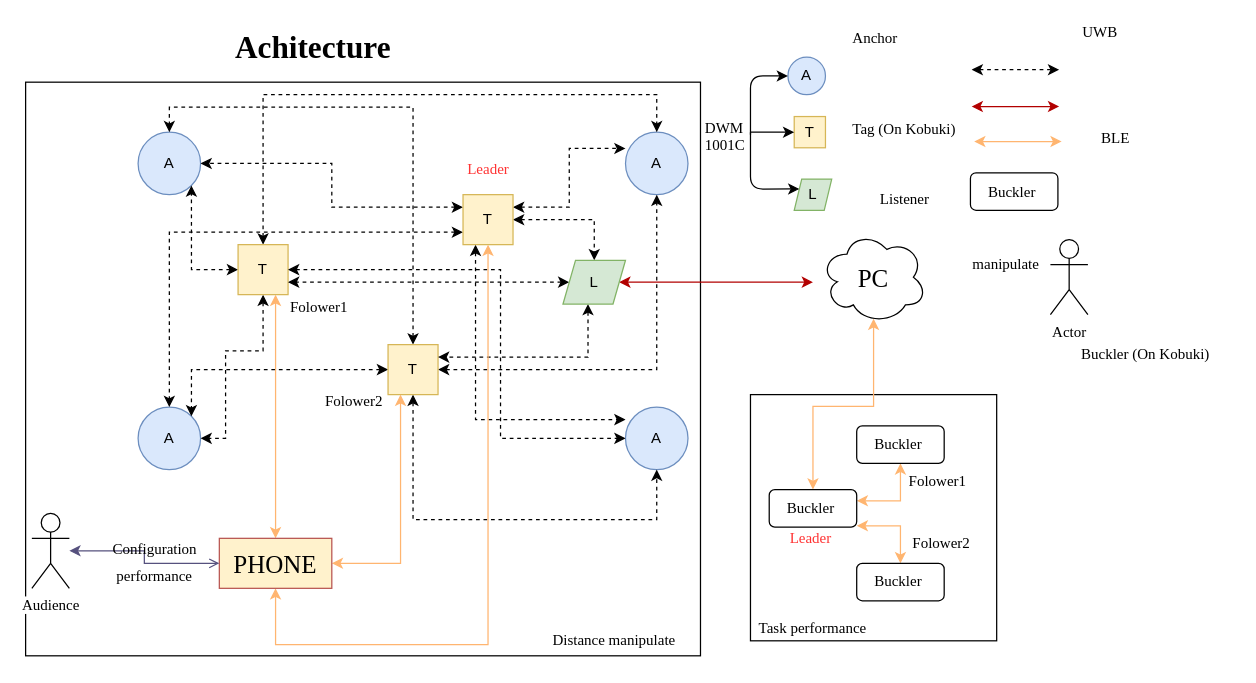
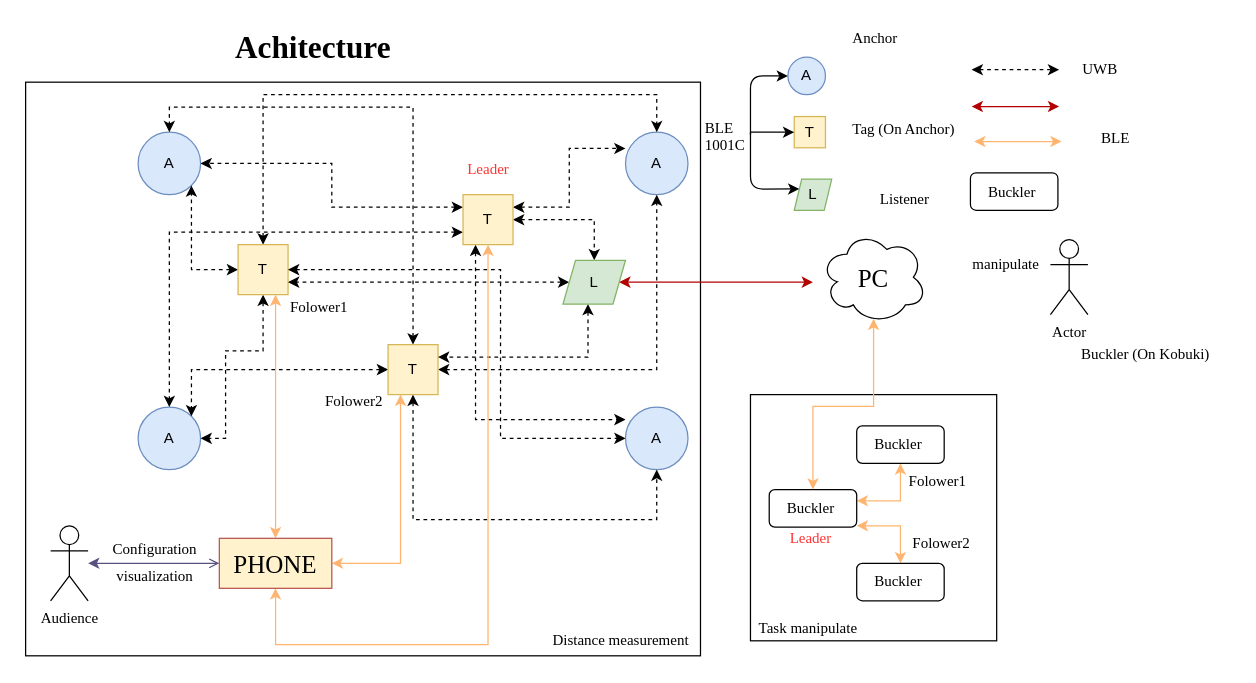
node "UWB": moved (1106, 32) -> (1106, 69)
node "Tag (On Kobuki)": label "Tag (On Kobuki)" -> "Tag (On Anchor)"
node "DWM 1001C": label "DWM 1001C" -> "BLE 1001C"
node "Audience": moved (51, 551) -> (69, 563)
node "performance": label "performance" -> "visualization"
node "Task performance": label "Task performance" -> "Task manipulate"
node "Distance manipulate": label "Distance manipulate" -> "Distance measurement"
